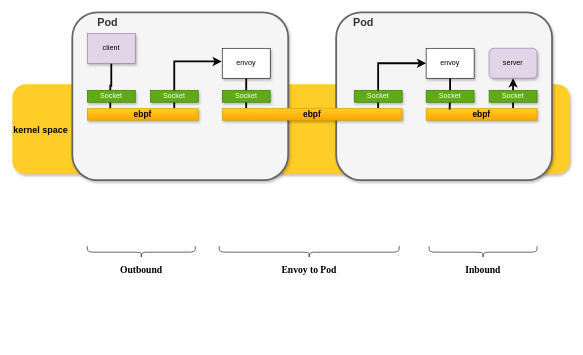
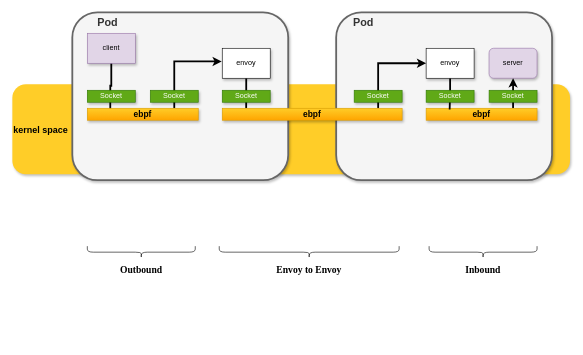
node "Envoy to Pod": label "Envoy to Pod" -> "Envoy to Envoy"
